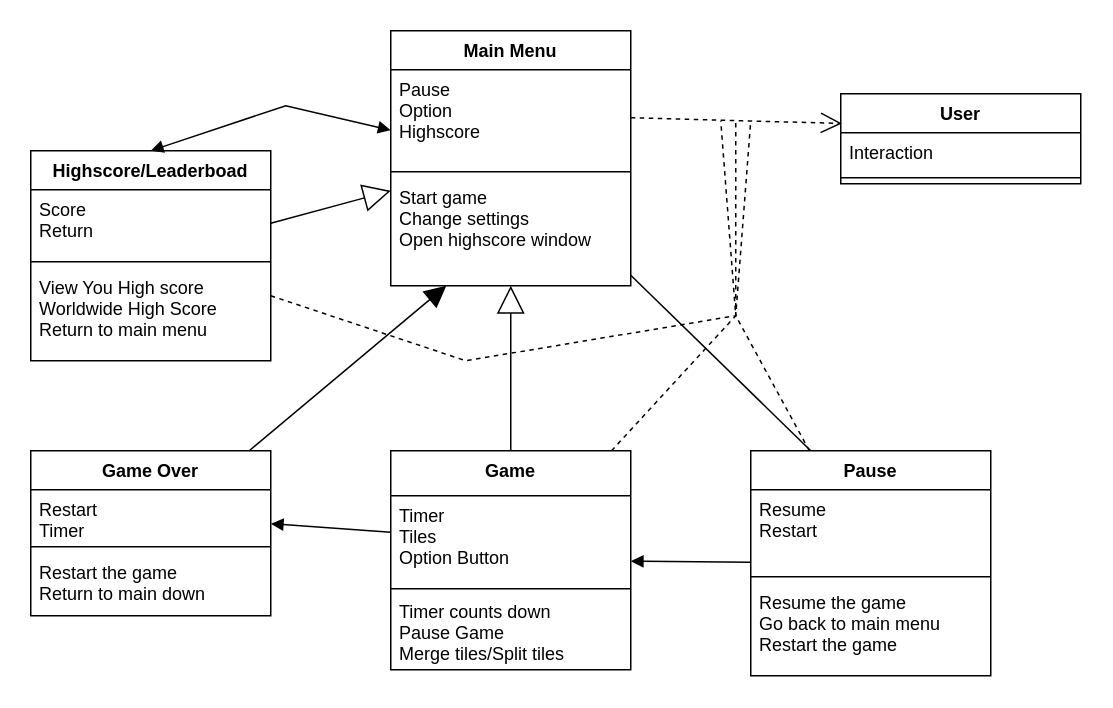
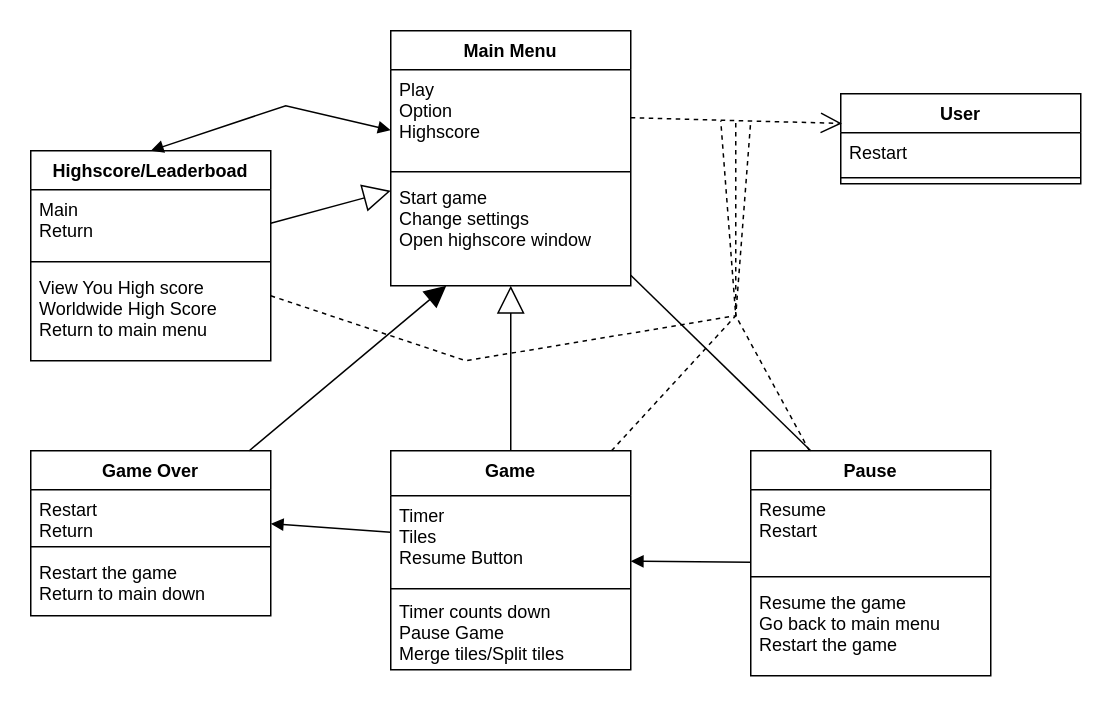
node "Pause Option Highscore": label "Pause Option Highscore" -> "Play Option Highscore"
node "Interaction": label "Interaction" -> "Restart"
node "Score Return": label "Score Return" -> "Main Return"
node "Restart Timer": label "Restart Timer" -> "Restart Return"
node "Timer Tiles Option Button": label "Timer Tiles Option Button" -> "Timer Tiles Resume Button"
